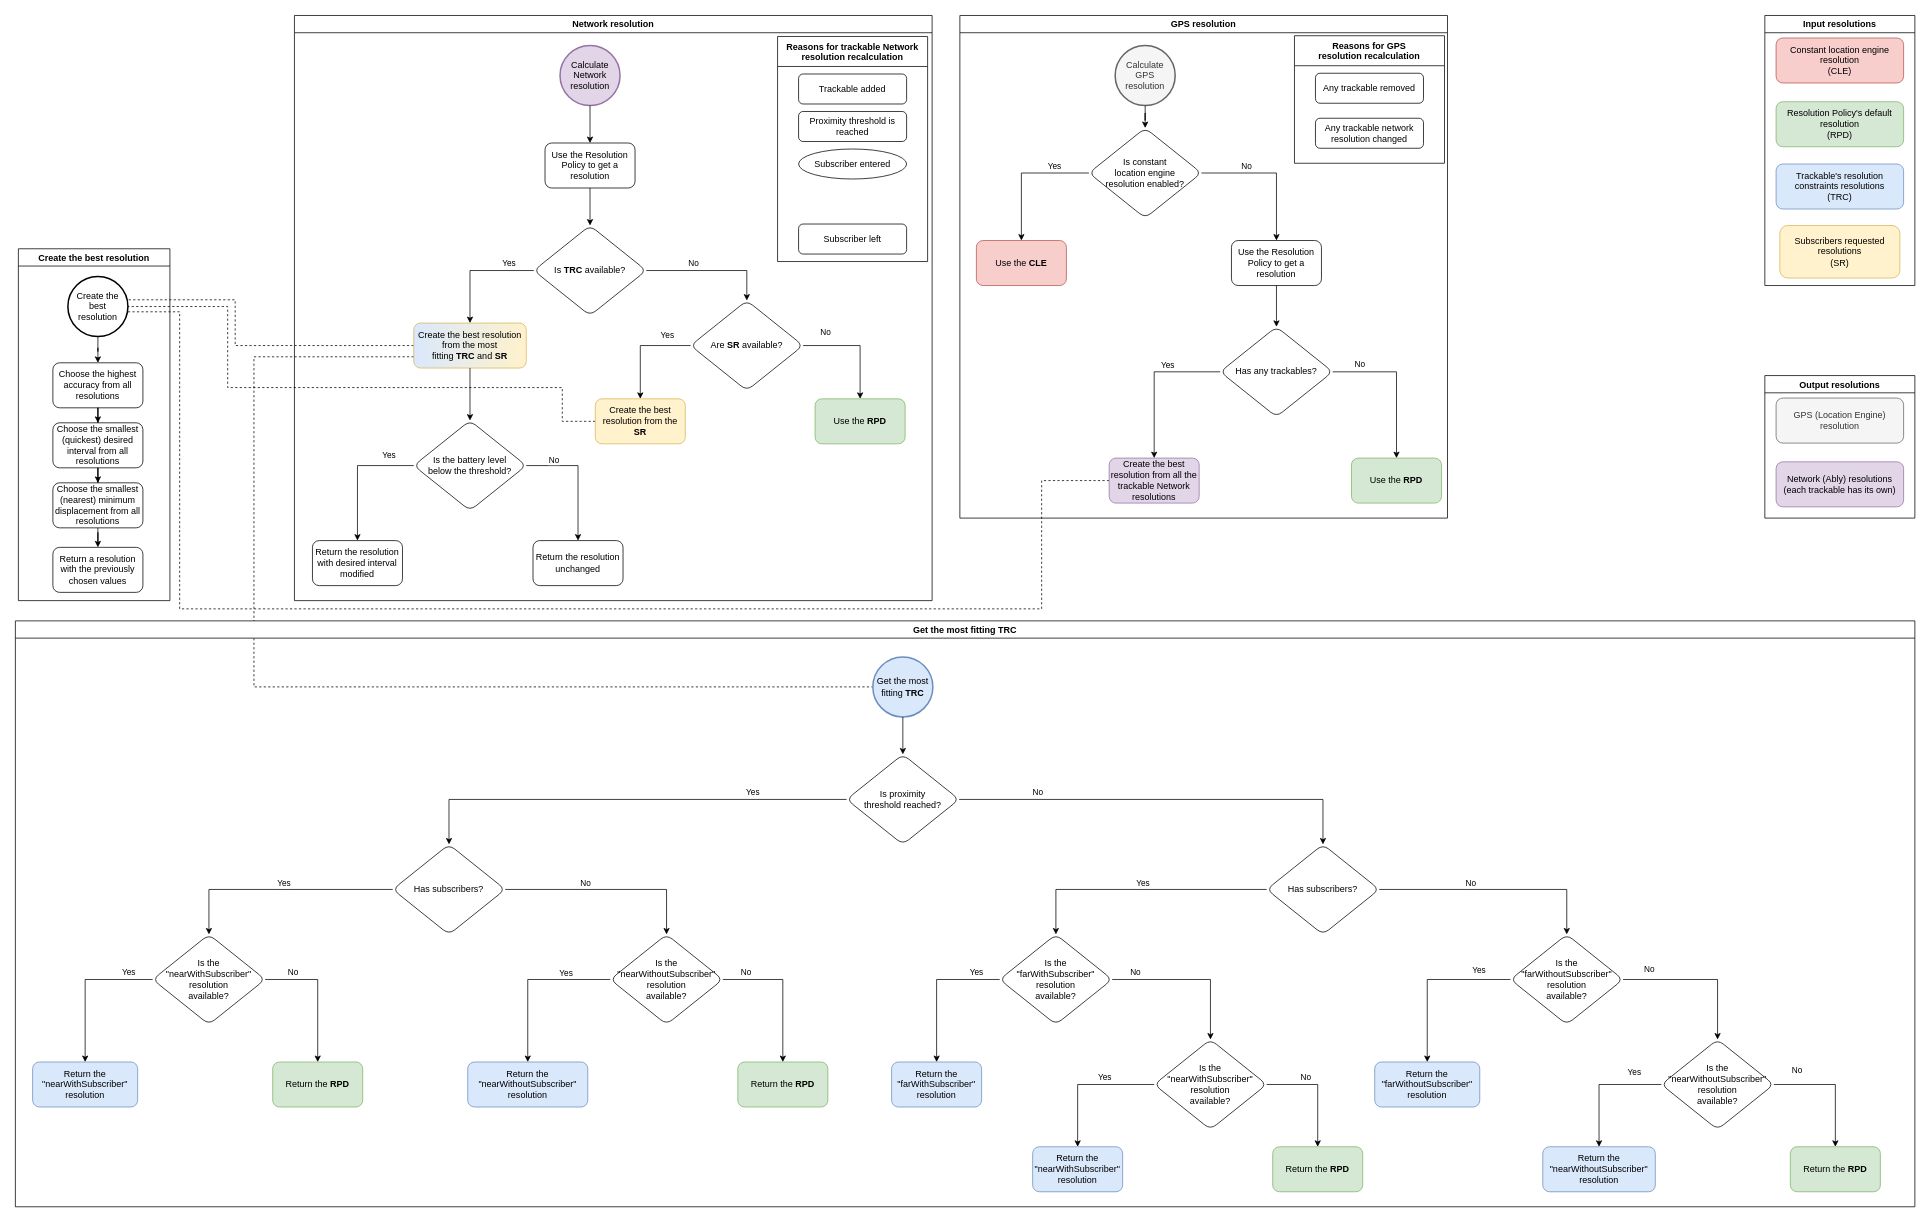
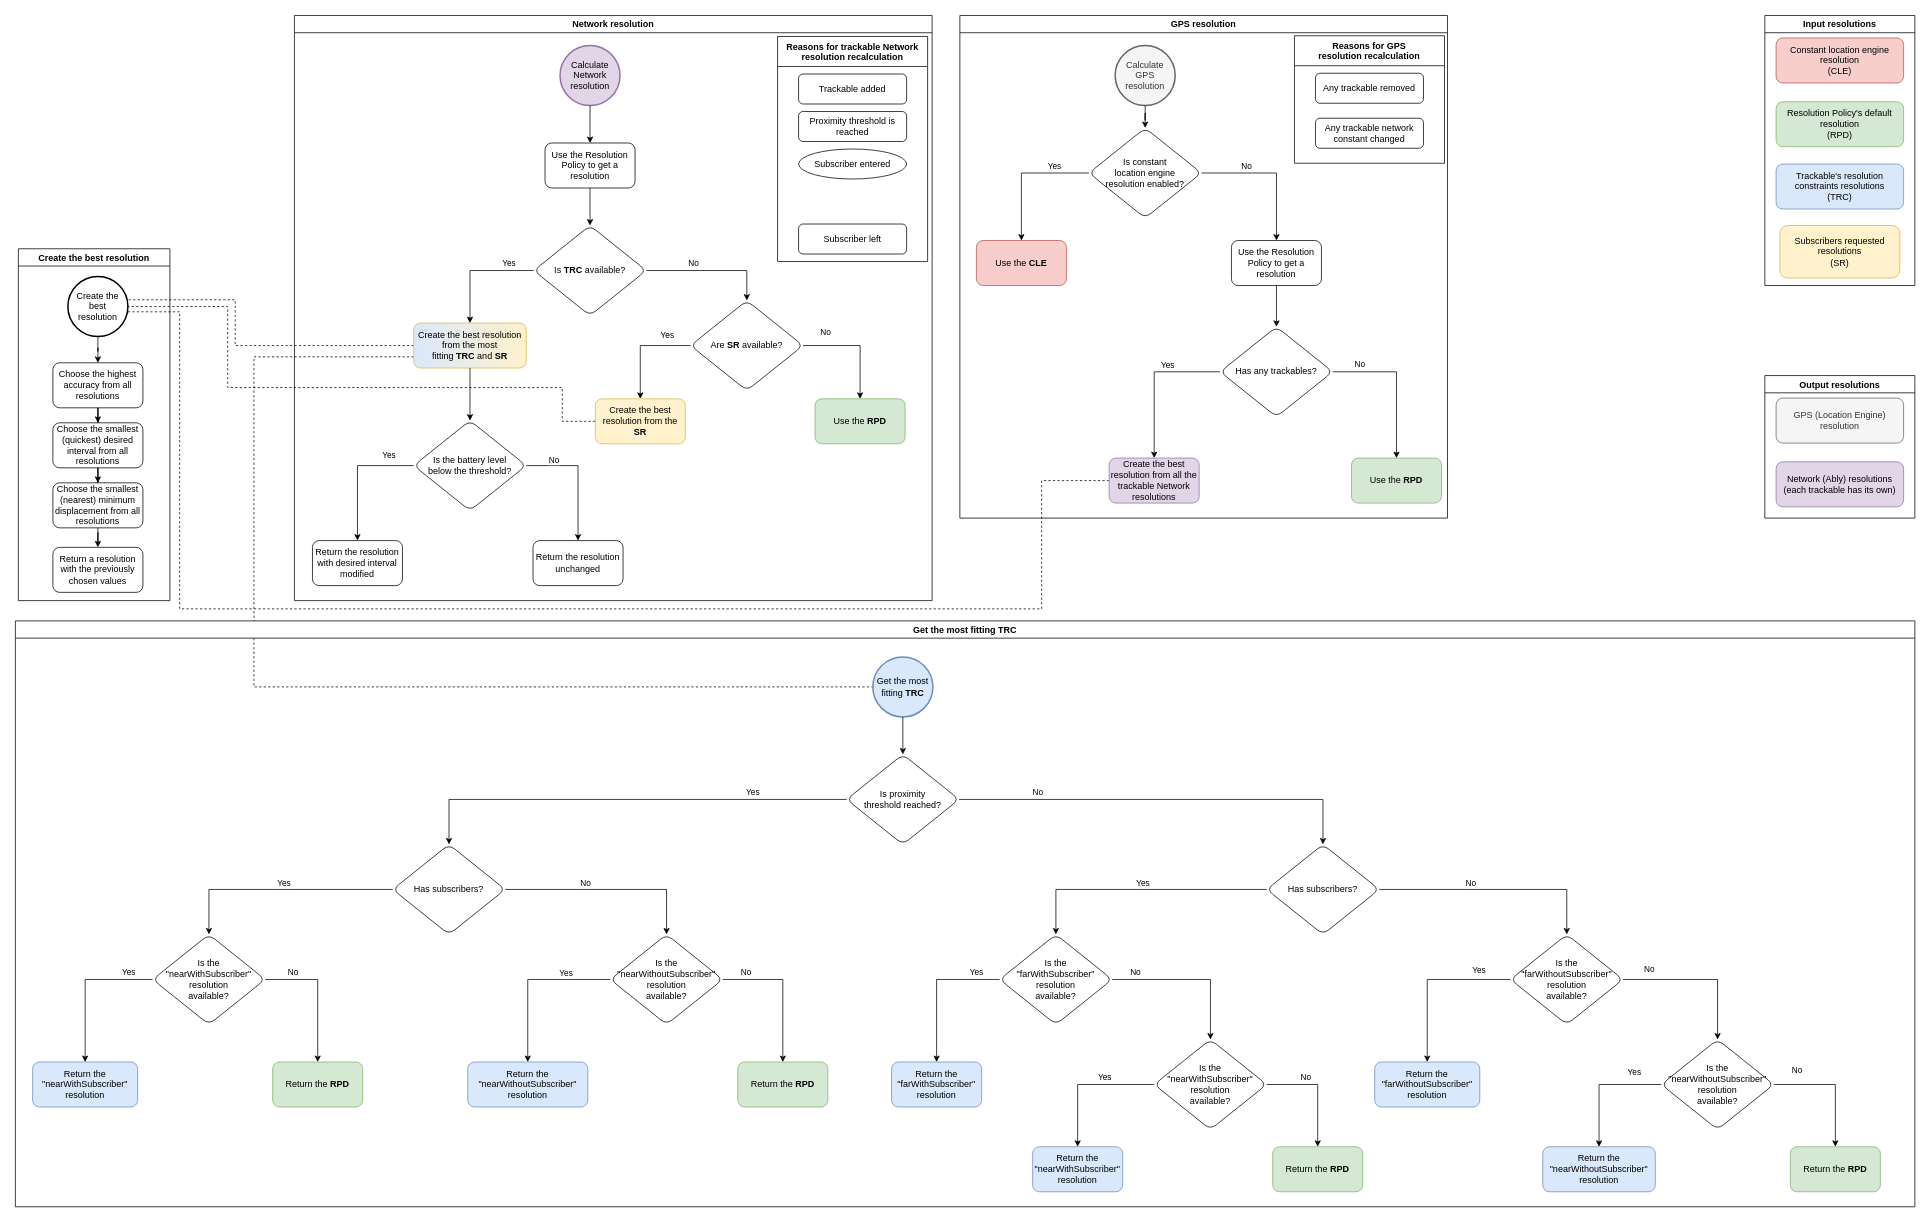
node "Any trackable network resolution changed": label "Any trackable network resolution changed" -> "Any trackable network constant changed"
